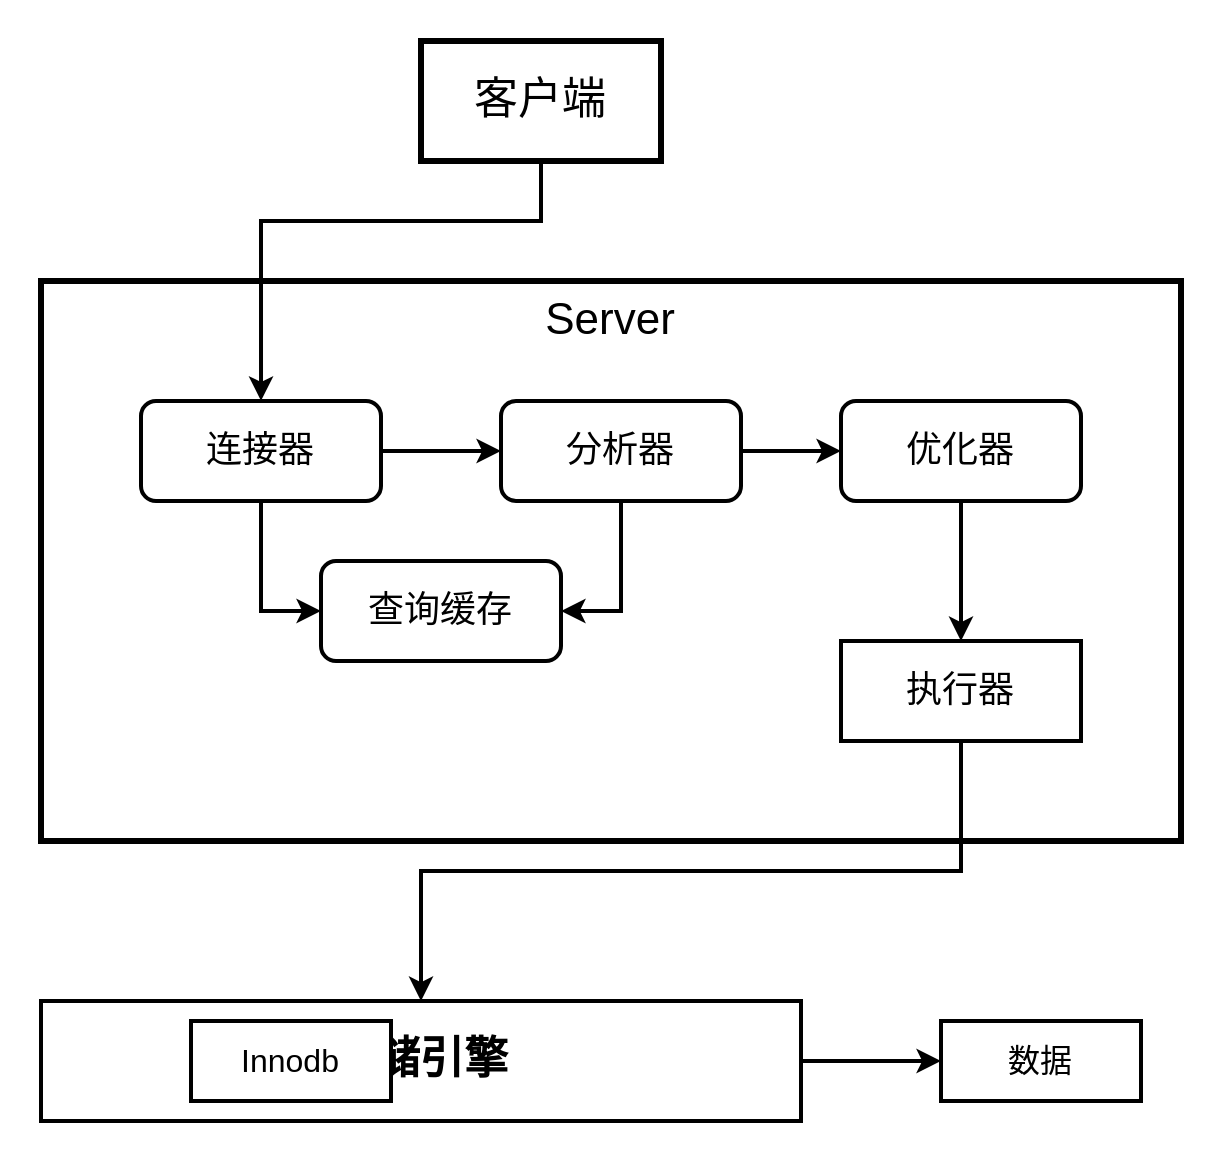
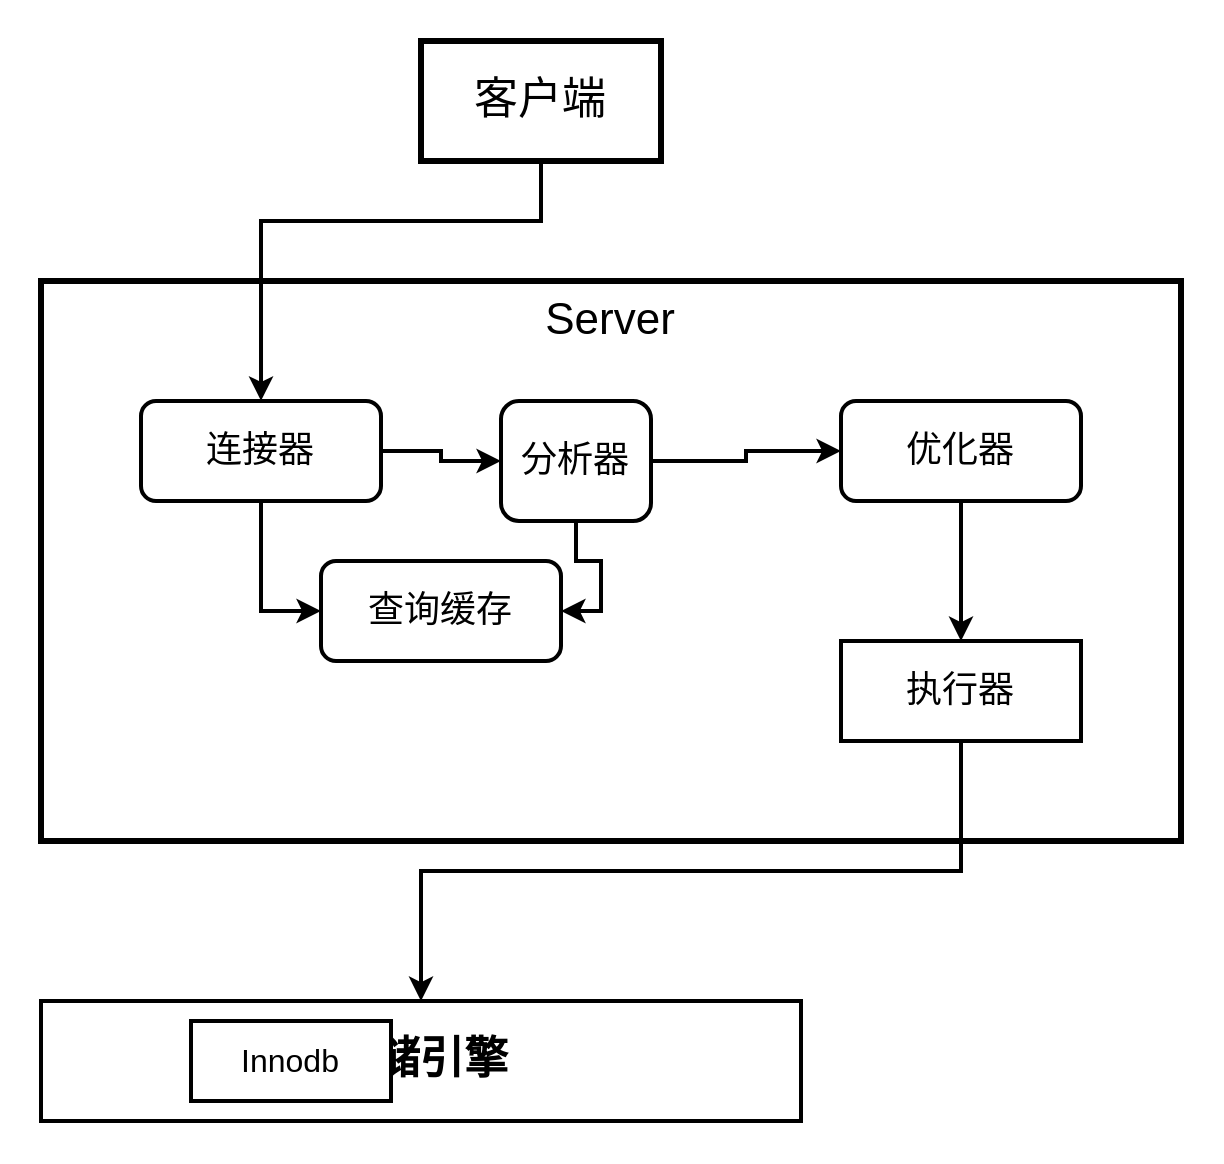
node "分析器": size 240x100 -> 150x120
edge "存储引擎" -> "数据": removed
node "数据": removed
